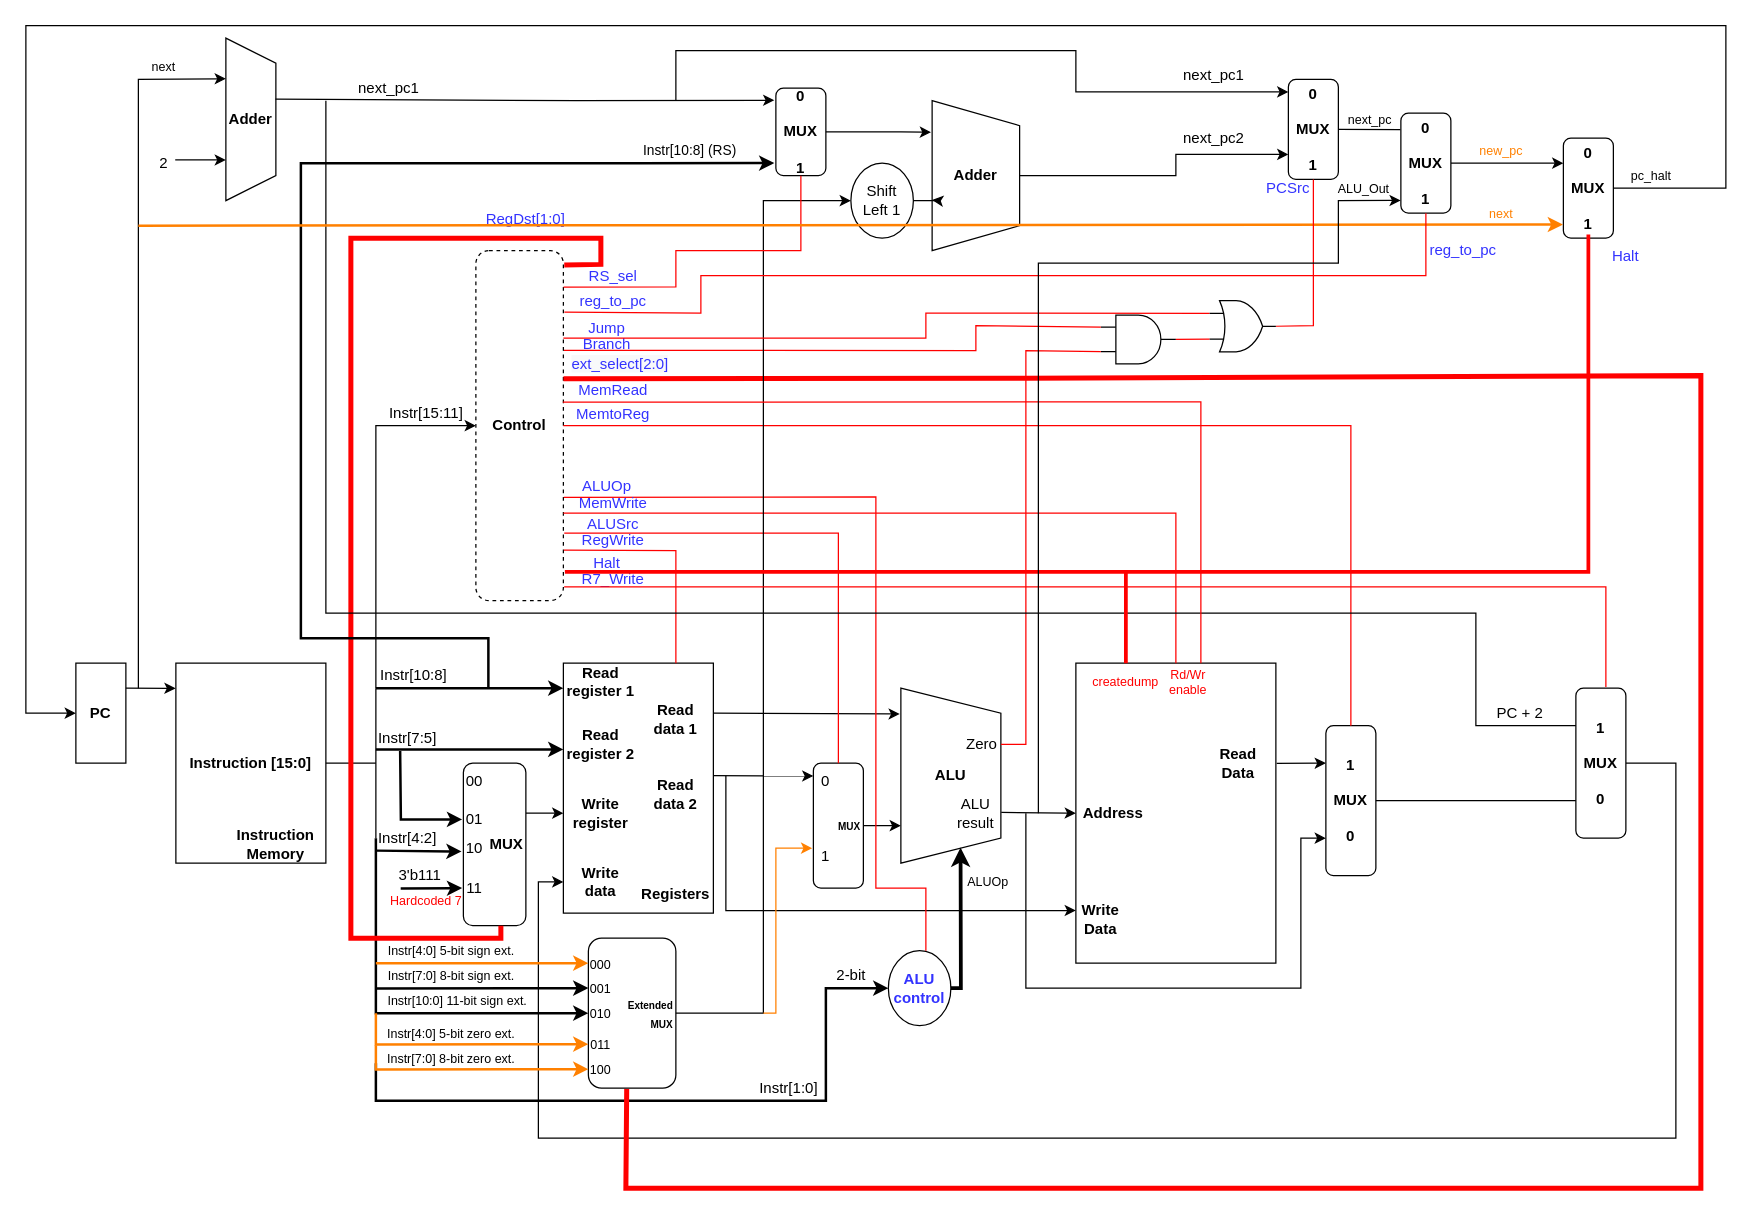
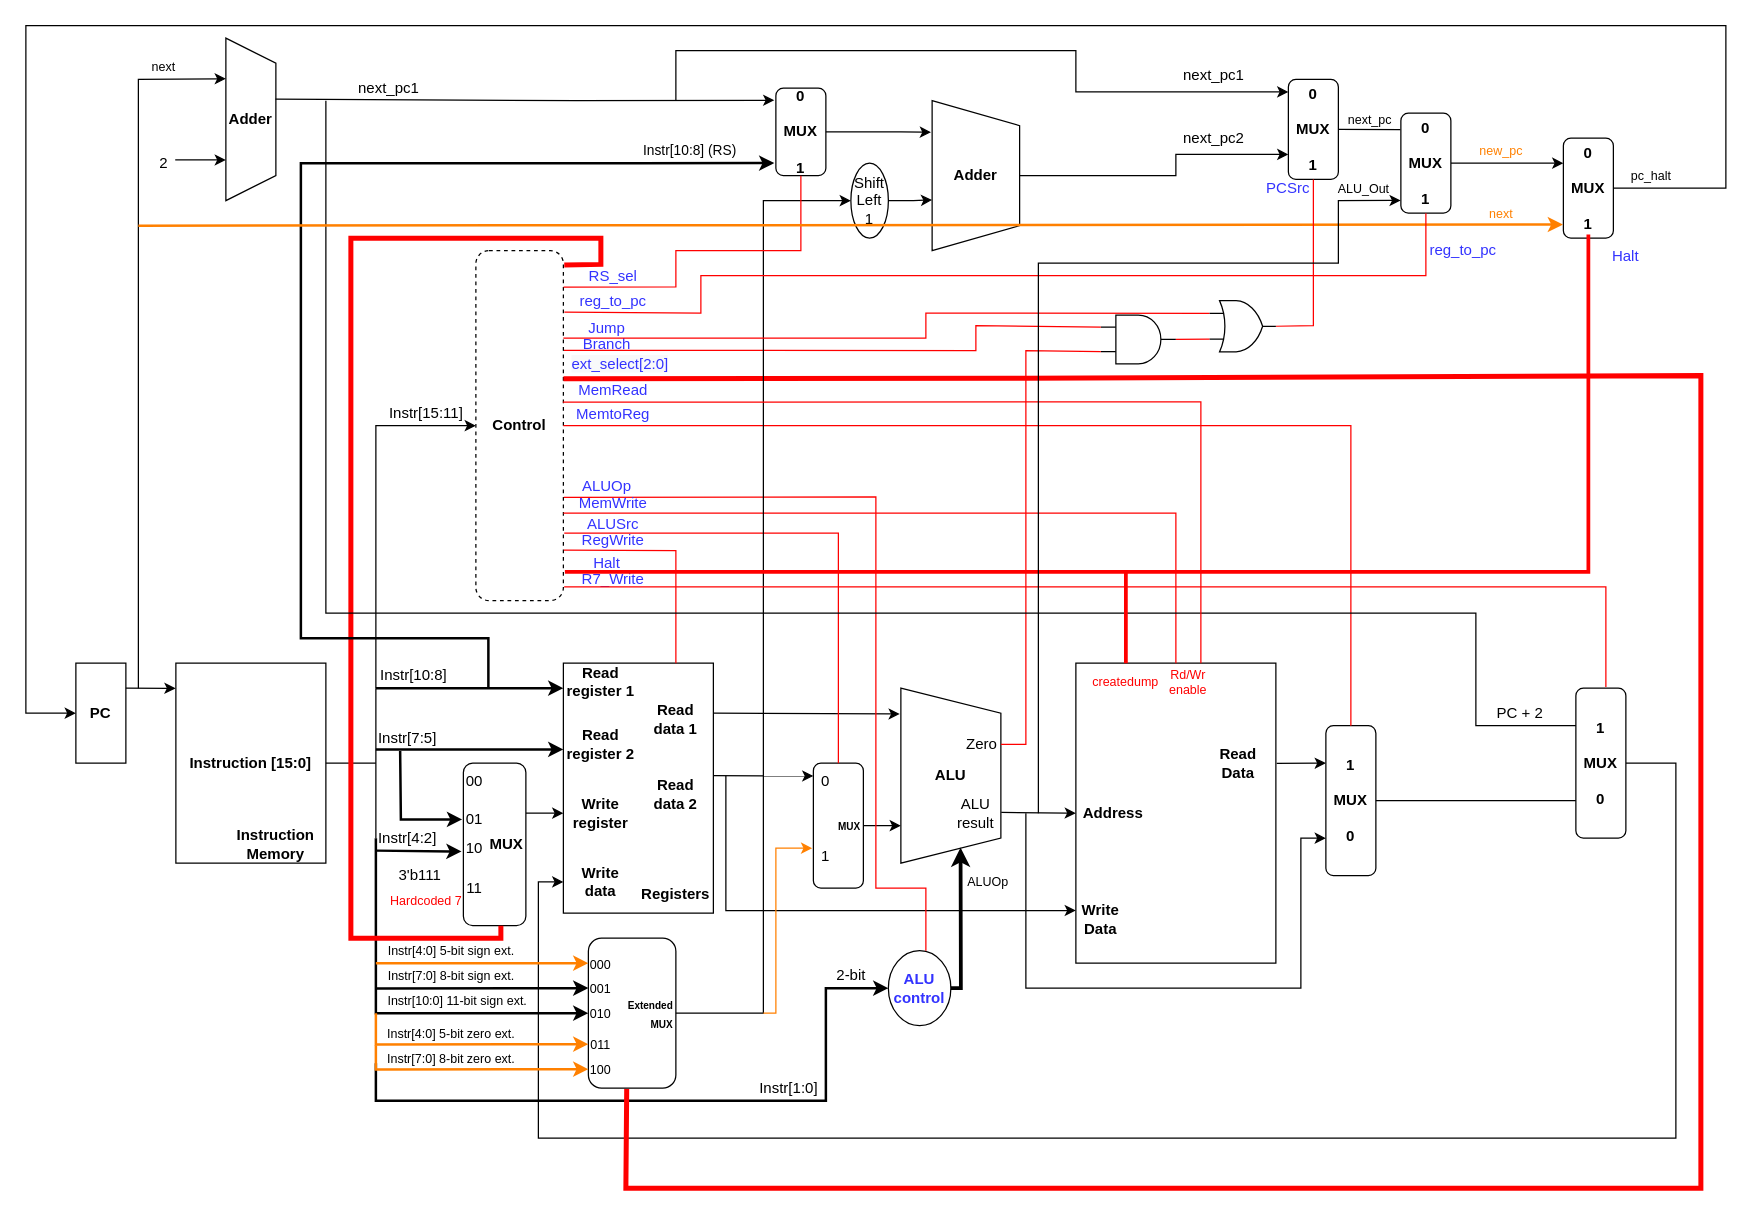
node "Shift Left 1": size 63x75 -> 38x75
node "RegDst[1:0]": removed
edge "3'b111" -> "11": removed
